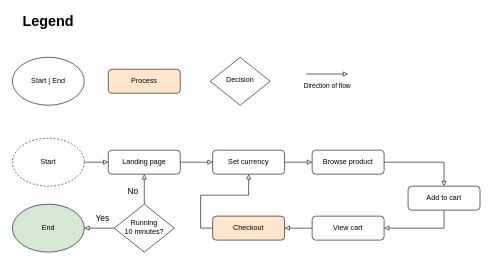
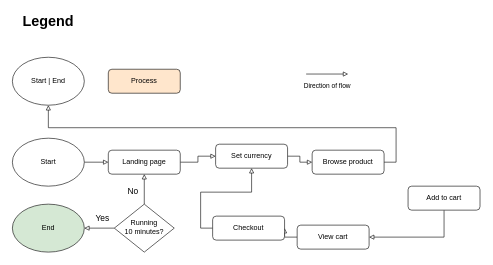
node "Decision": removed
node "Start": style dashed -> solid
node "Set currency": moved (249, 162) -> (252, 156)
edge "Browse product" -> "Add to cart": now "Browse product" -> "Start | End"
node "Checkout": fillcolor #ffe6cc -> #ffffff
node "View cart": moved (348, 228) -> (333, 237)
